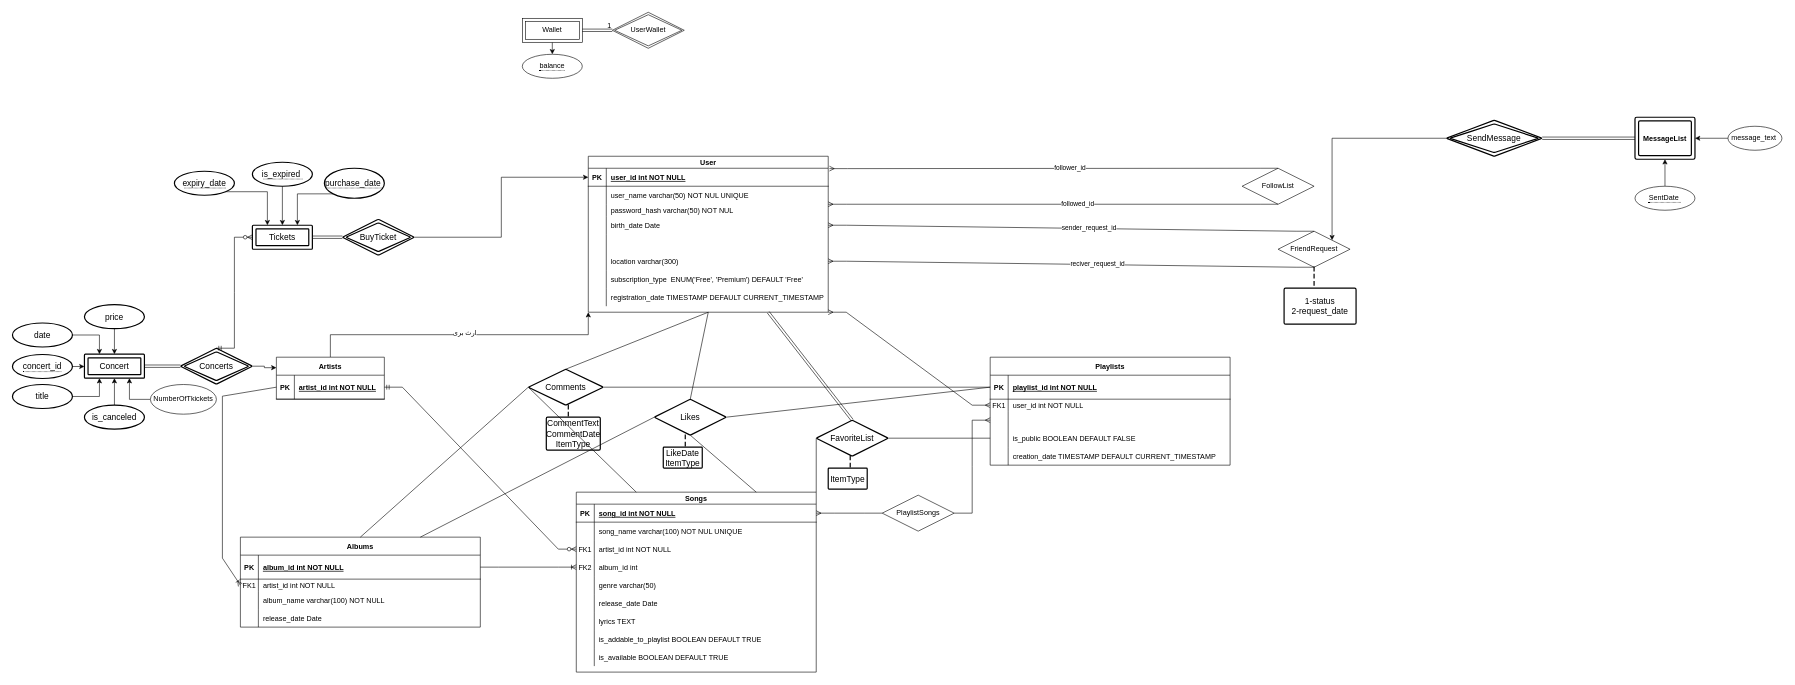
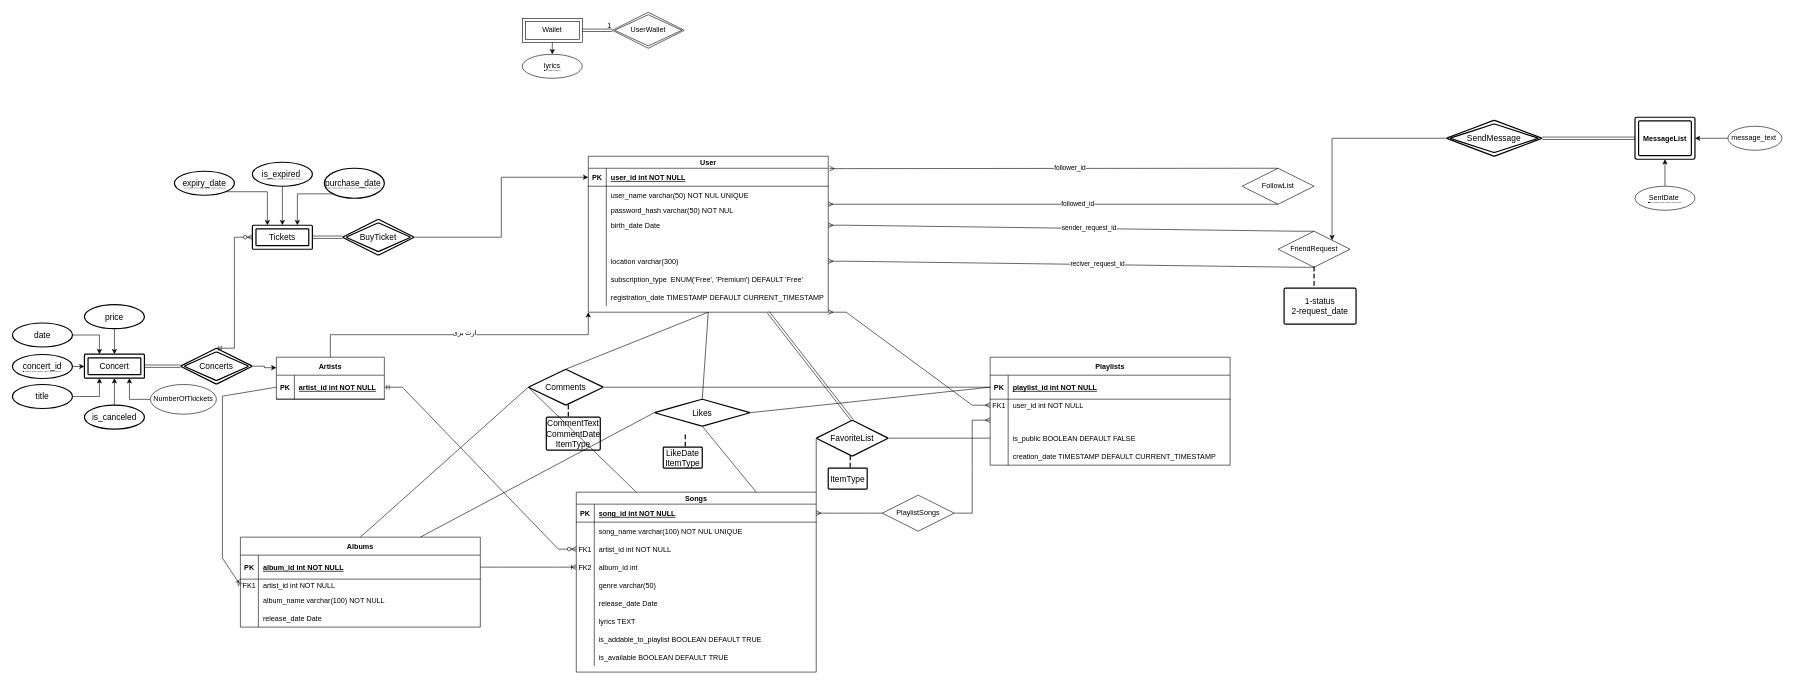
node "balance": label "balance" -> "lyrics"
node "Likes": size 72x36 -> 96x27
